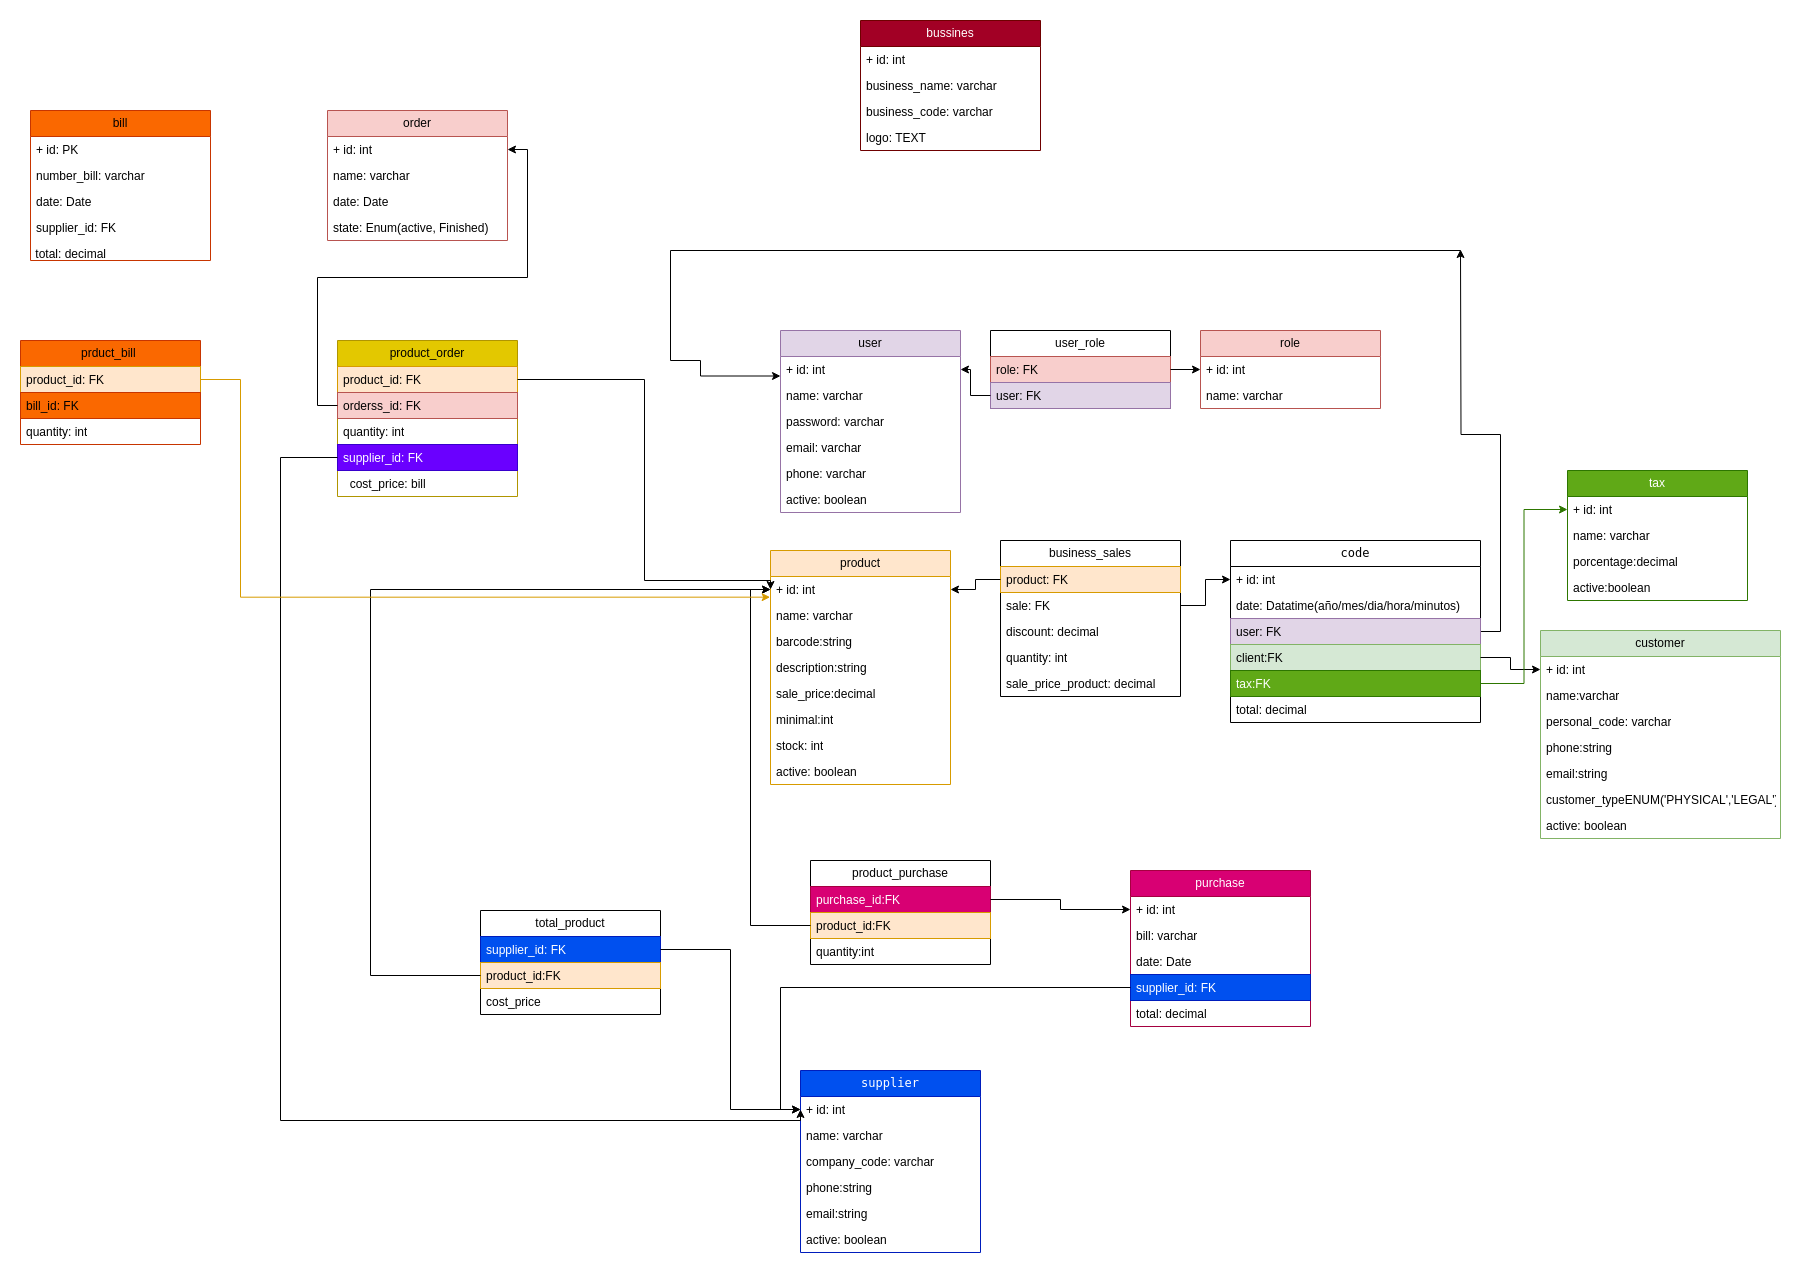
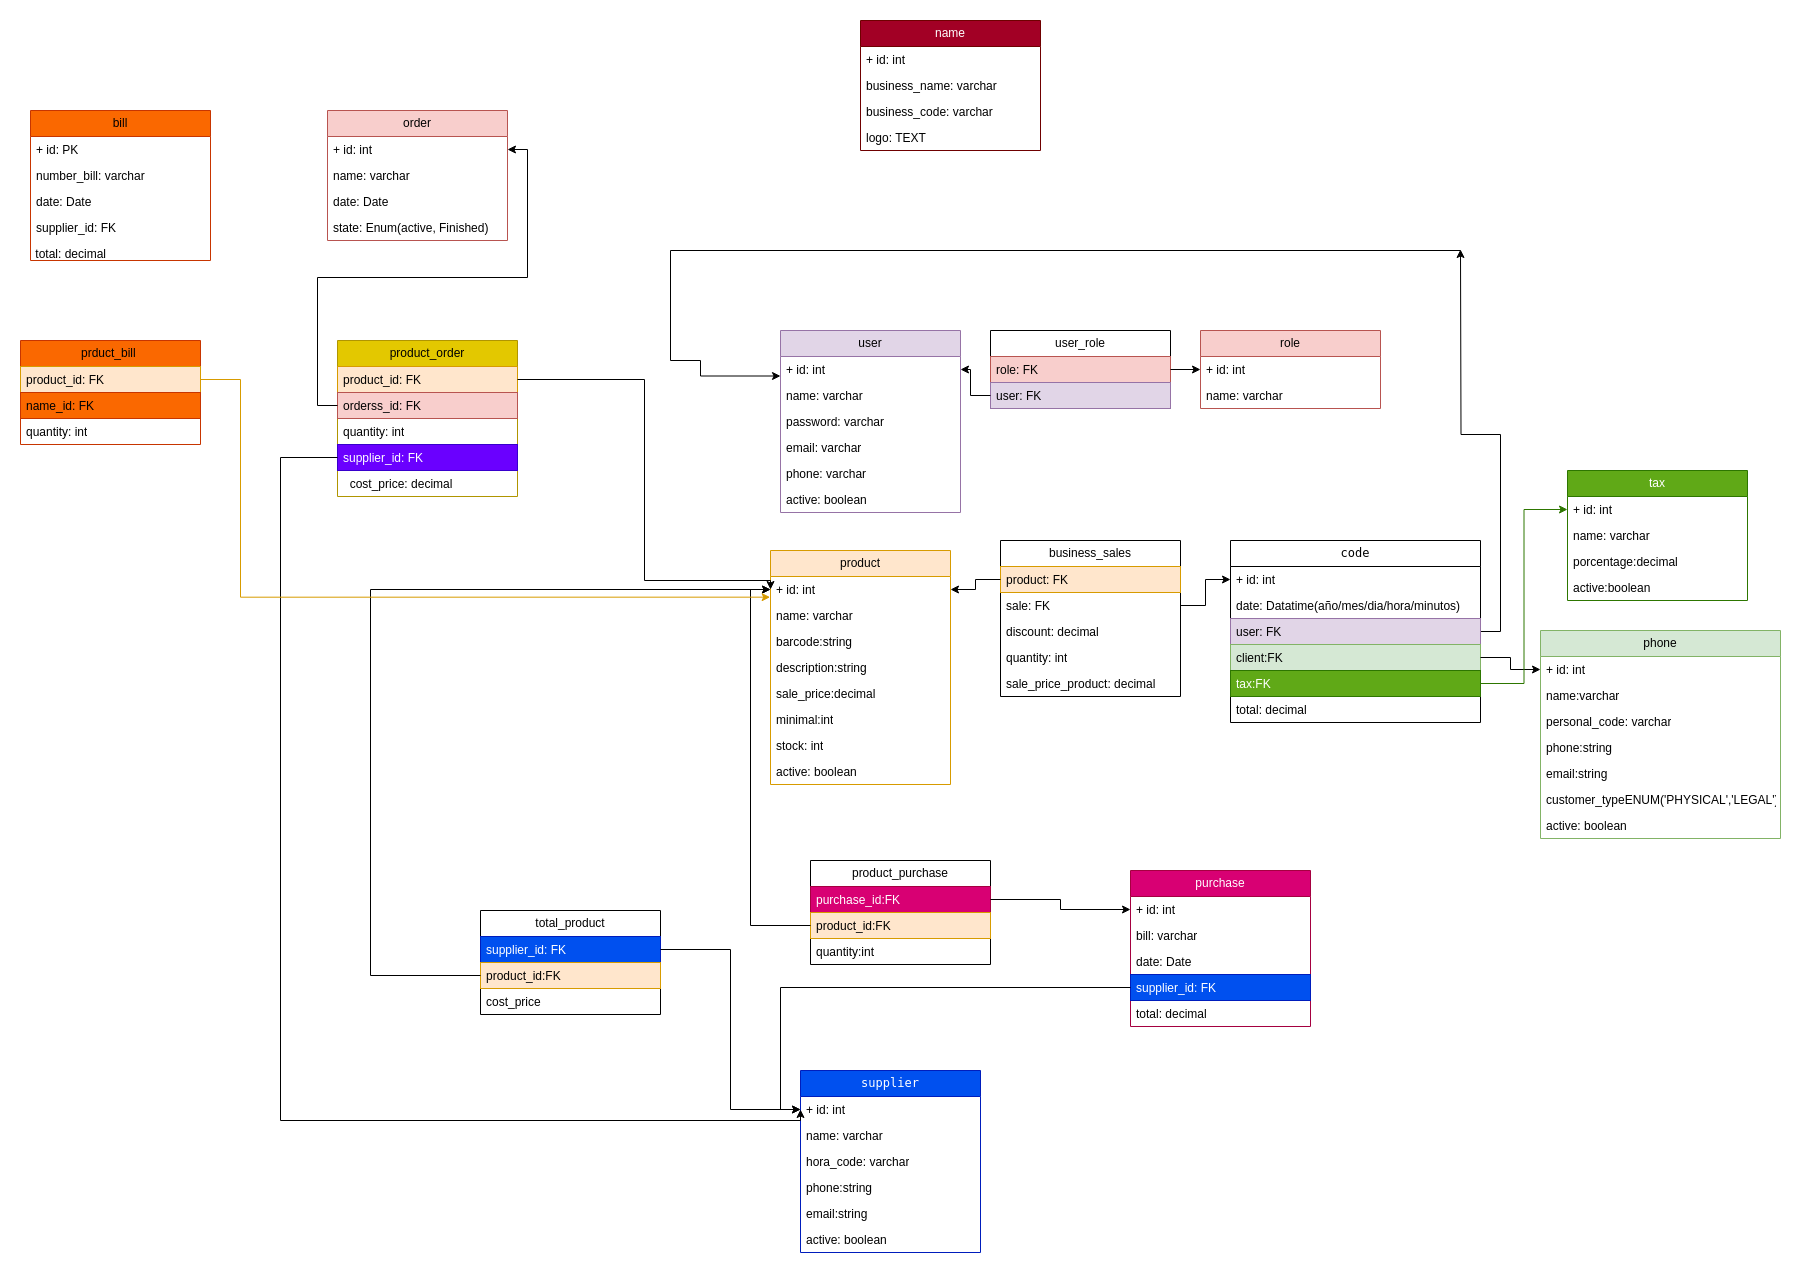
node "bussines": label "bussines" -> "name"
node "bill_id: FK": label "bill_id: FK" -> "name_id: FK"
node "cost_price: bill": label "cost_price: bill" -> "cost_price: decimal"
node "customer": label "customer" -> "phone"
node "company_code: varchar": label "company_code: varchar" -> "hora_code: varchar"
